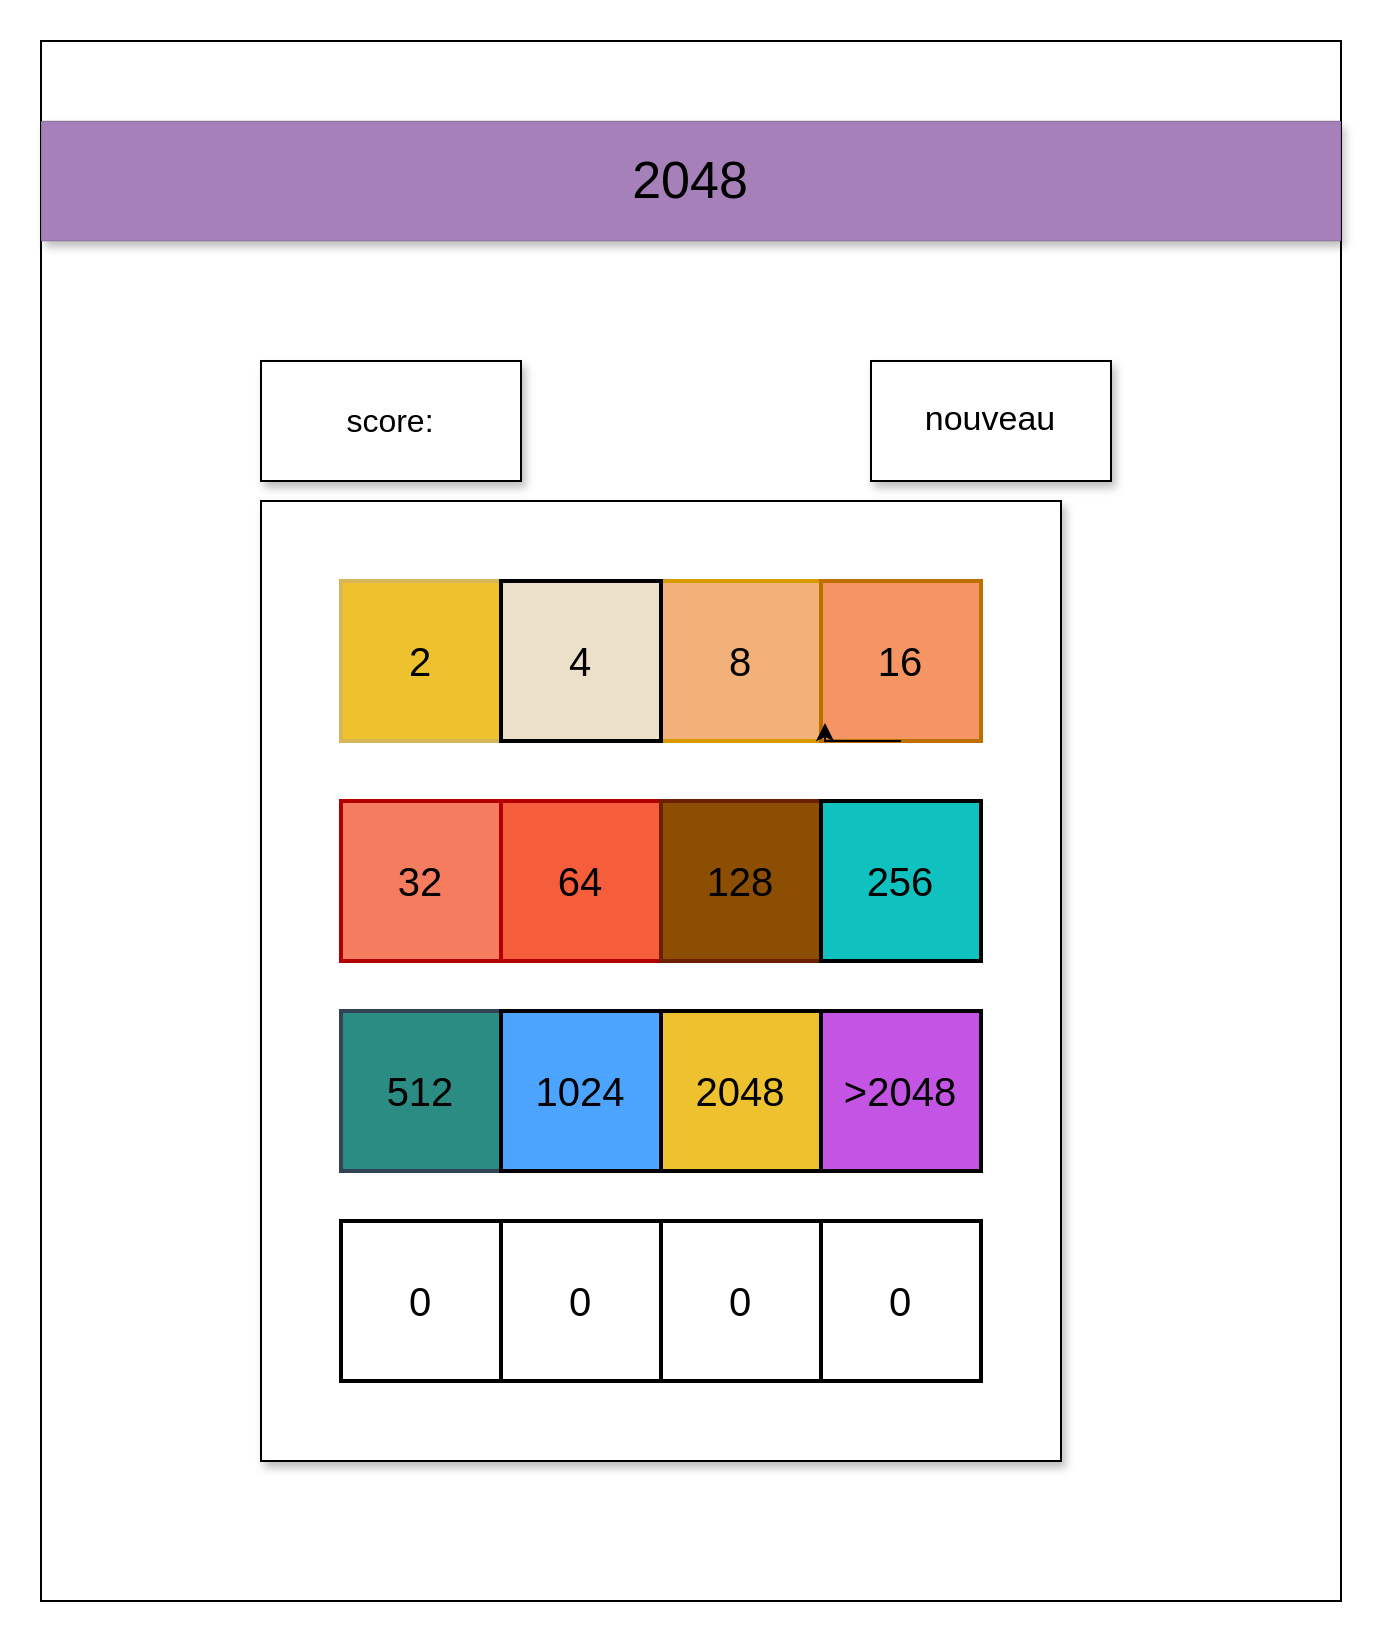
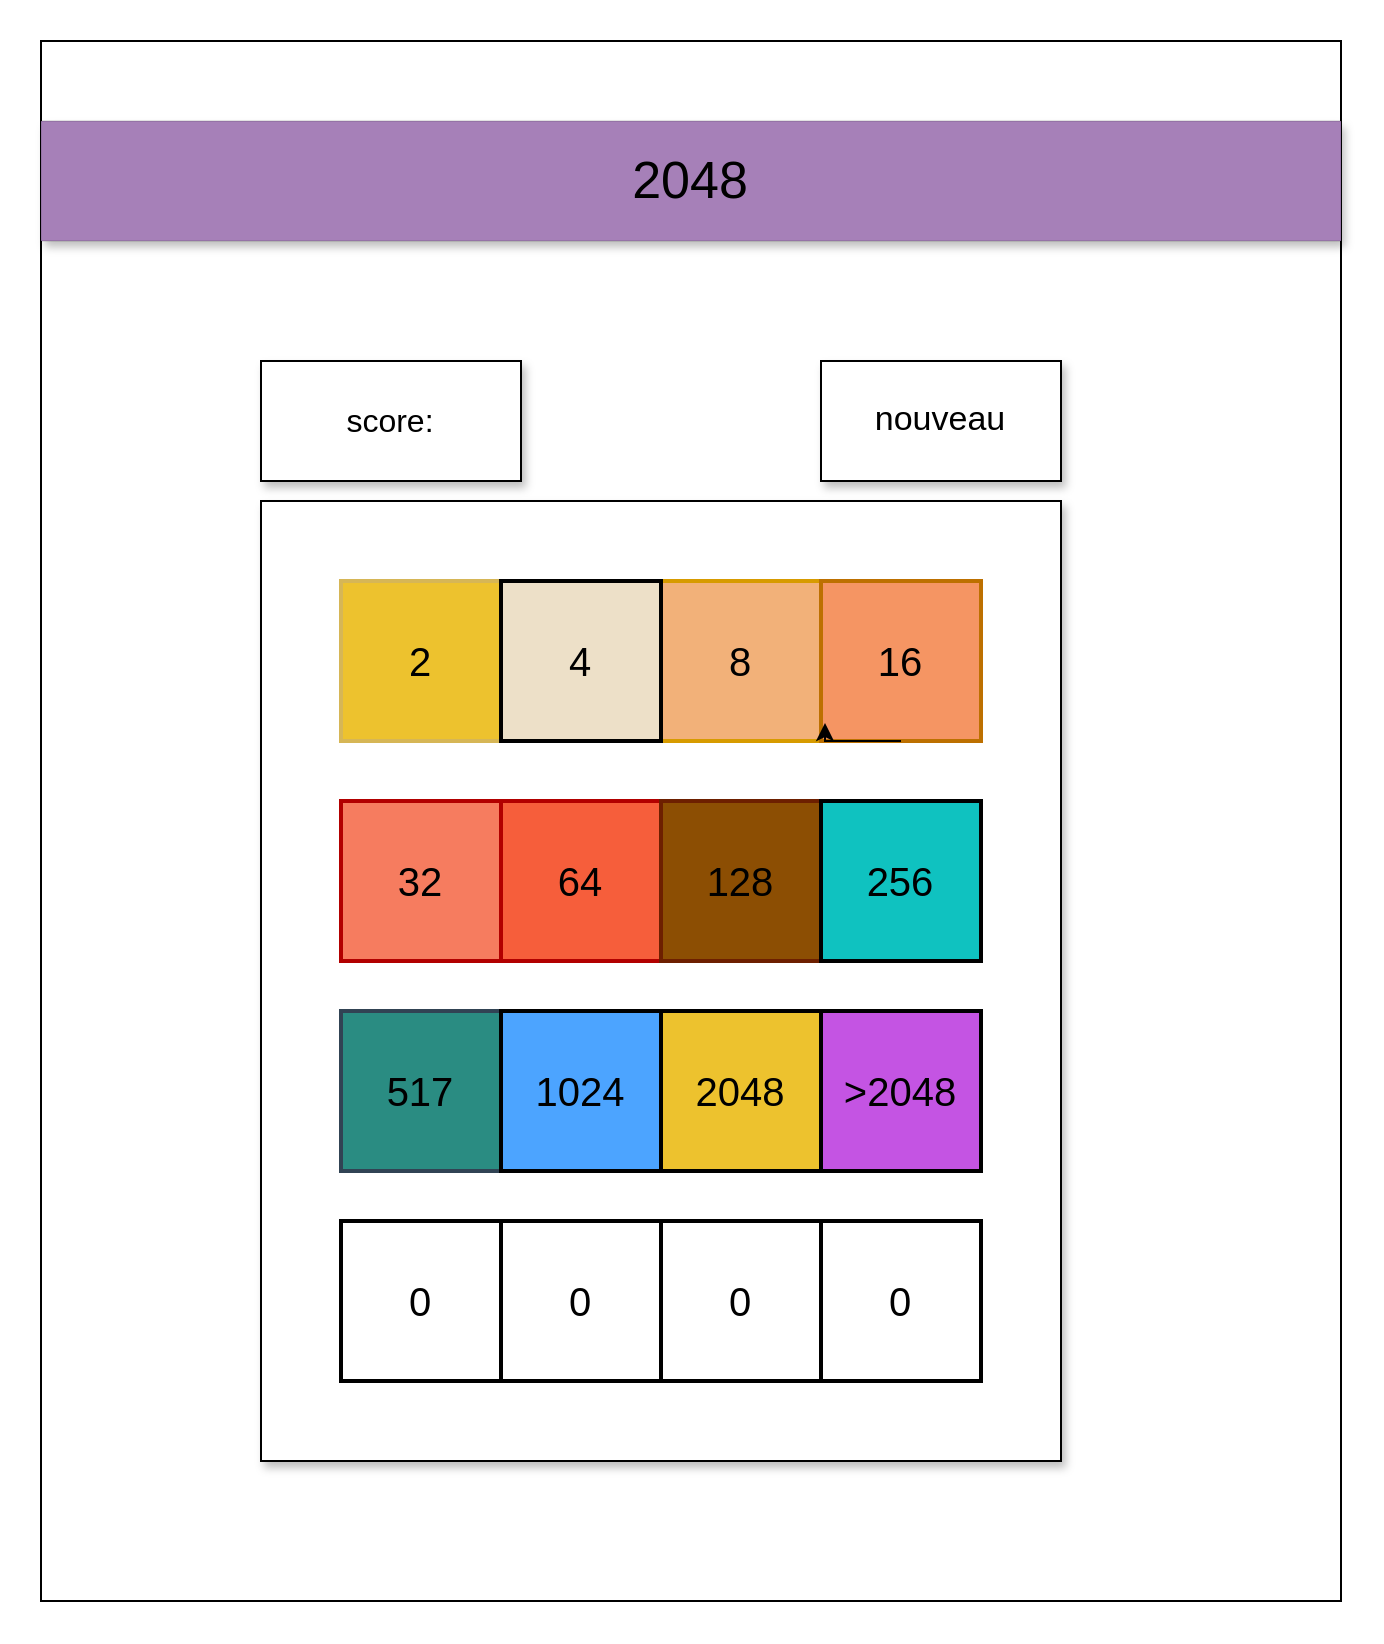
node "nouveau": moved (991, 421) -> (941, 421)
node "512": label "512" -> "517"
